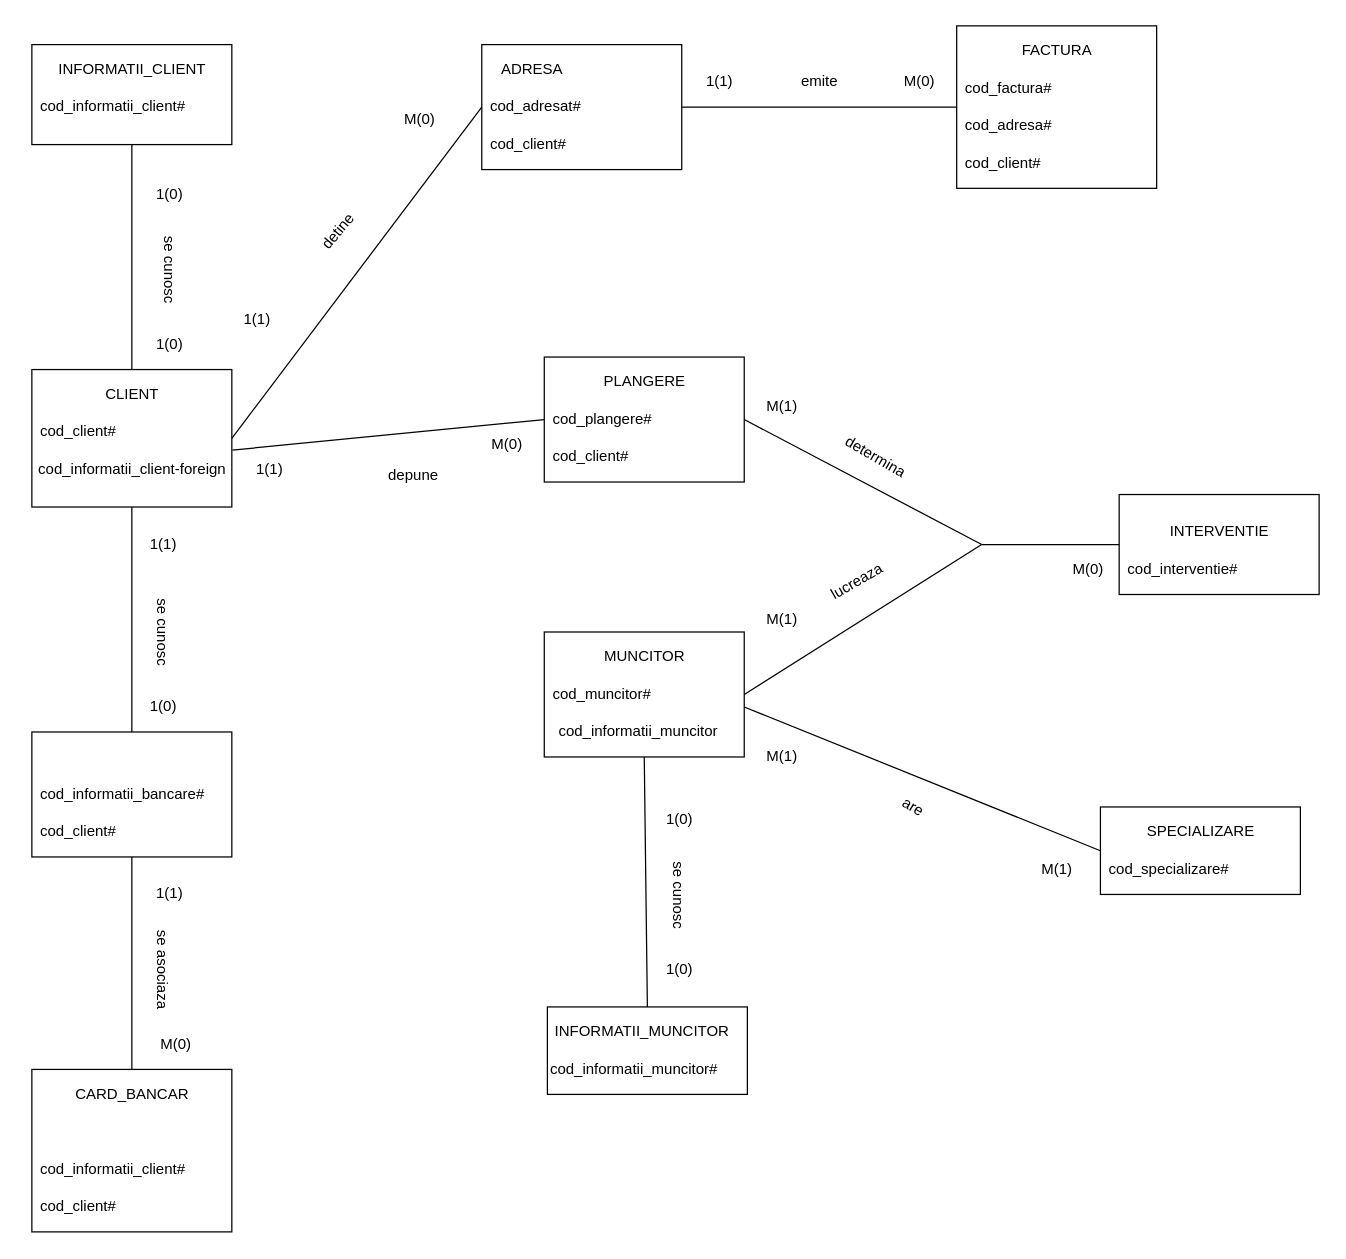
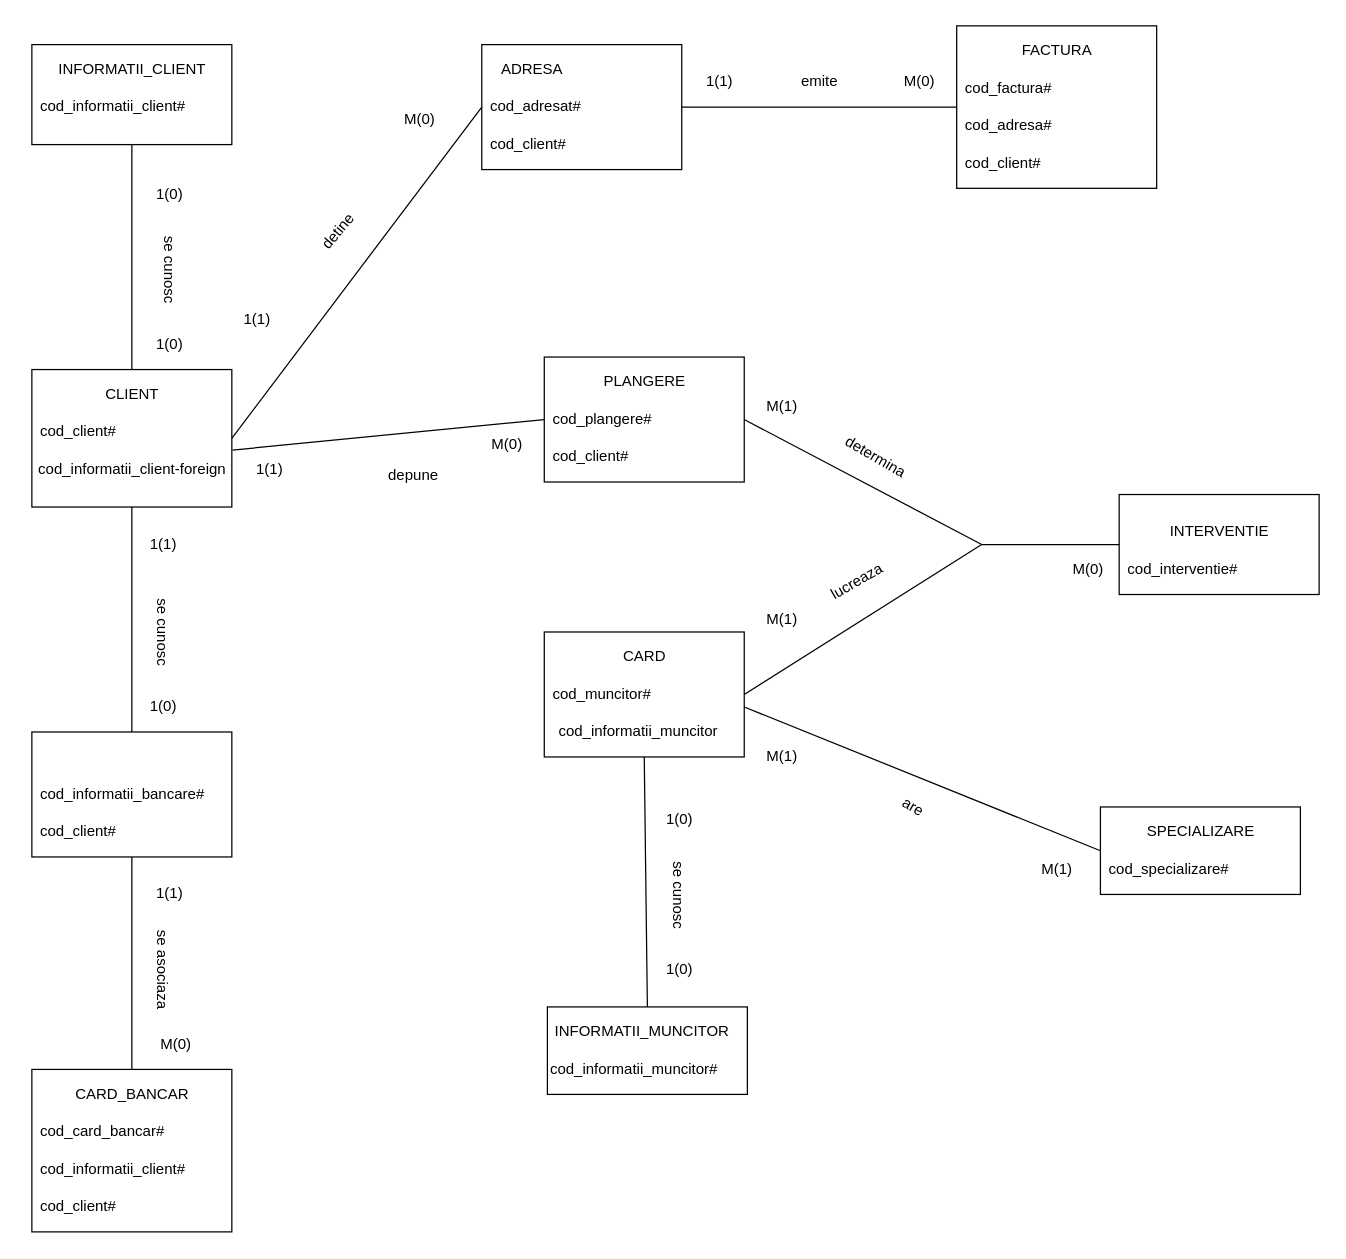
node "MUNCITOR": label "MUNCITOR" -> "CARD"
node "cod_card_bancar#": added
